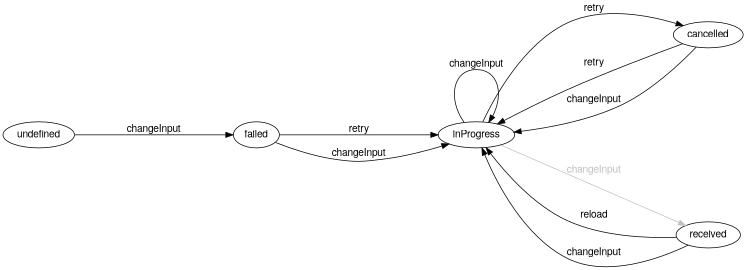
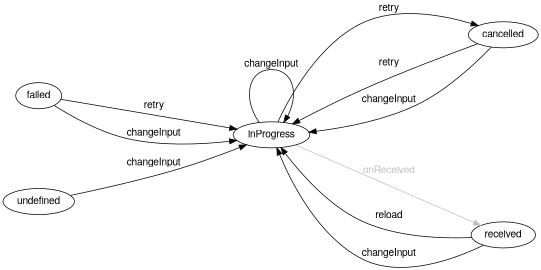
edge "undefined" -> "failed": now "undefined" -> "inProgress"
edge "inProgress" -> "received": label "changeInput" -> "onReceived"
